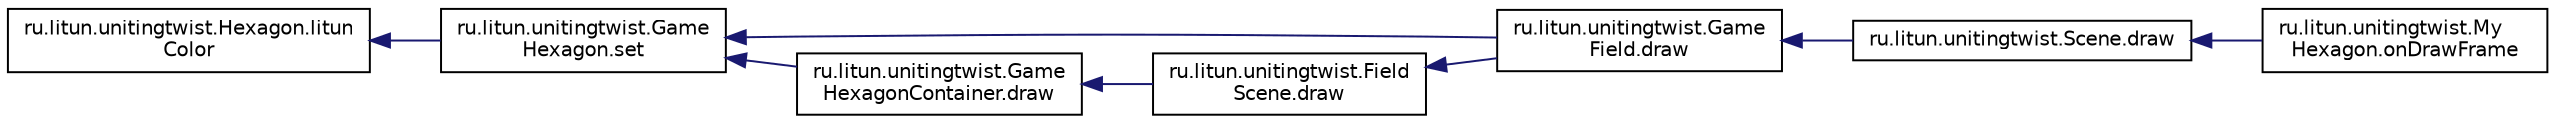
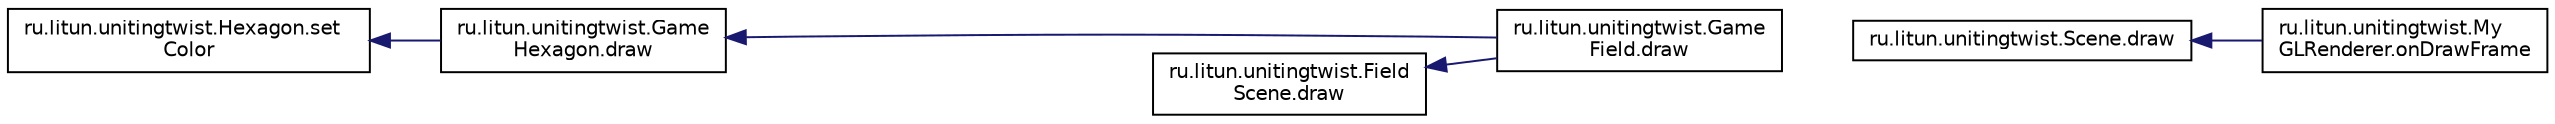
node "ru.litun.unitingtwist.Hexagon.litun Color": label "ru.litun.unitingtwist.Hexagon.litun Color" -> "ru.litun.unitingtwist.Hexagon.set Color"
node "ru.litun.unitingtwist.Game Hexagon.set": label "ru.litun.unitingtwist.Game Hexagon.set" -> "ru.litun.unitingtwist.Game Hexagon.draw"
edge "ru.litun.unitingtwist.Scene.draw" -> "ru.litun.unitingtwist.Game Field.draw": removed
node "ru.litun.unitingtwist.My Hexagon.onDrawFrame": label "ru.litun.unitingtwist.My Hexagon.onDrawFrame" -> "ru.litun.unitingtwist.My GLRenderer.onDrawFrame"
node "ru.litun.unitingtwist.Game HexagonContainer.draw": removed
